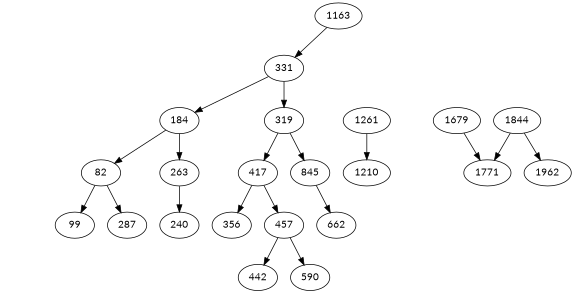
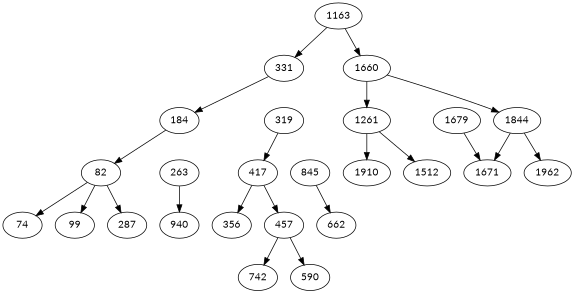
node "1660": added
edge "331" -> "319": removed
edge "184" -> "263": removed
edge "319" -> "845": removed
node "1210": label "1210" -> "1910"
node "1512": added
node "1771": label "1771" -> "1671"
node "74": added
node "240": label "240" -> "940"
node "442": label "442" -> "742"
